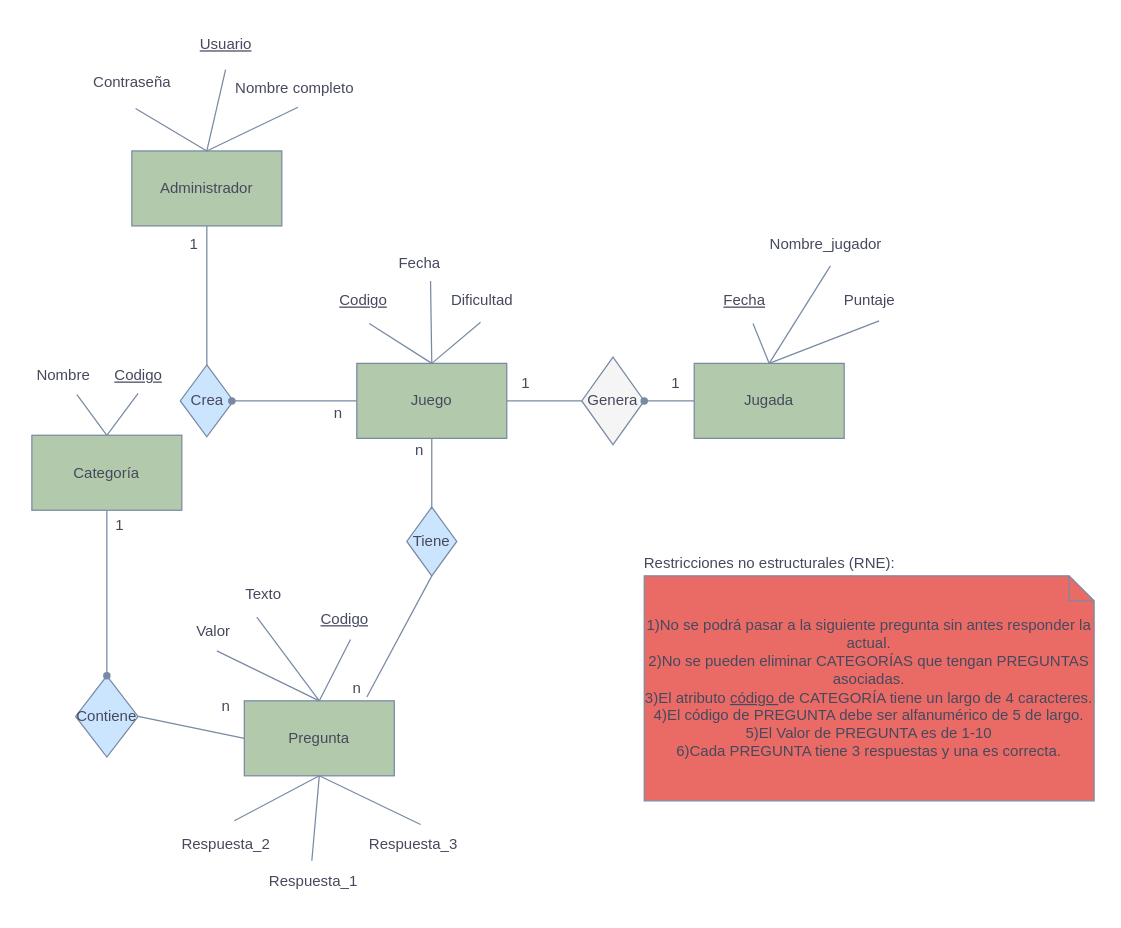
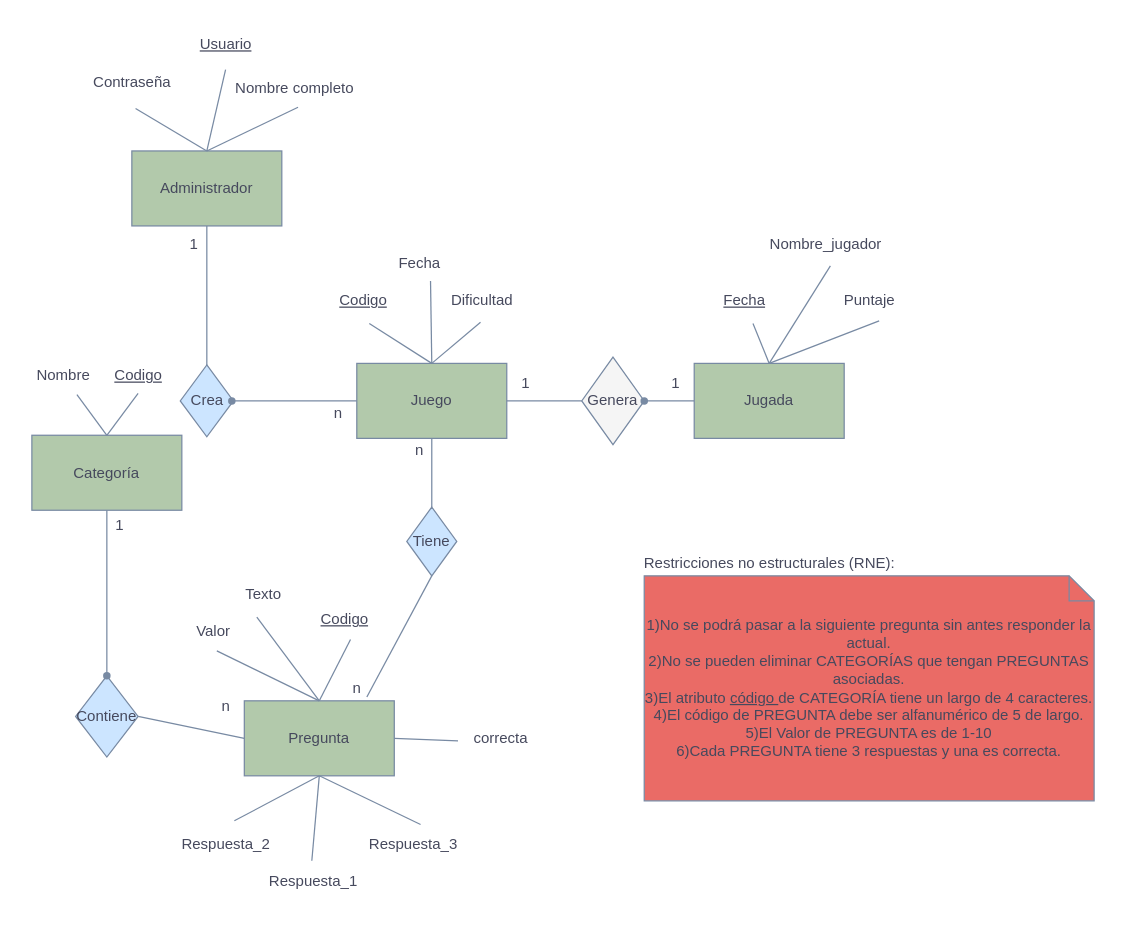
node "correcta": added
edge "Pregunta" -- "correcta": added
